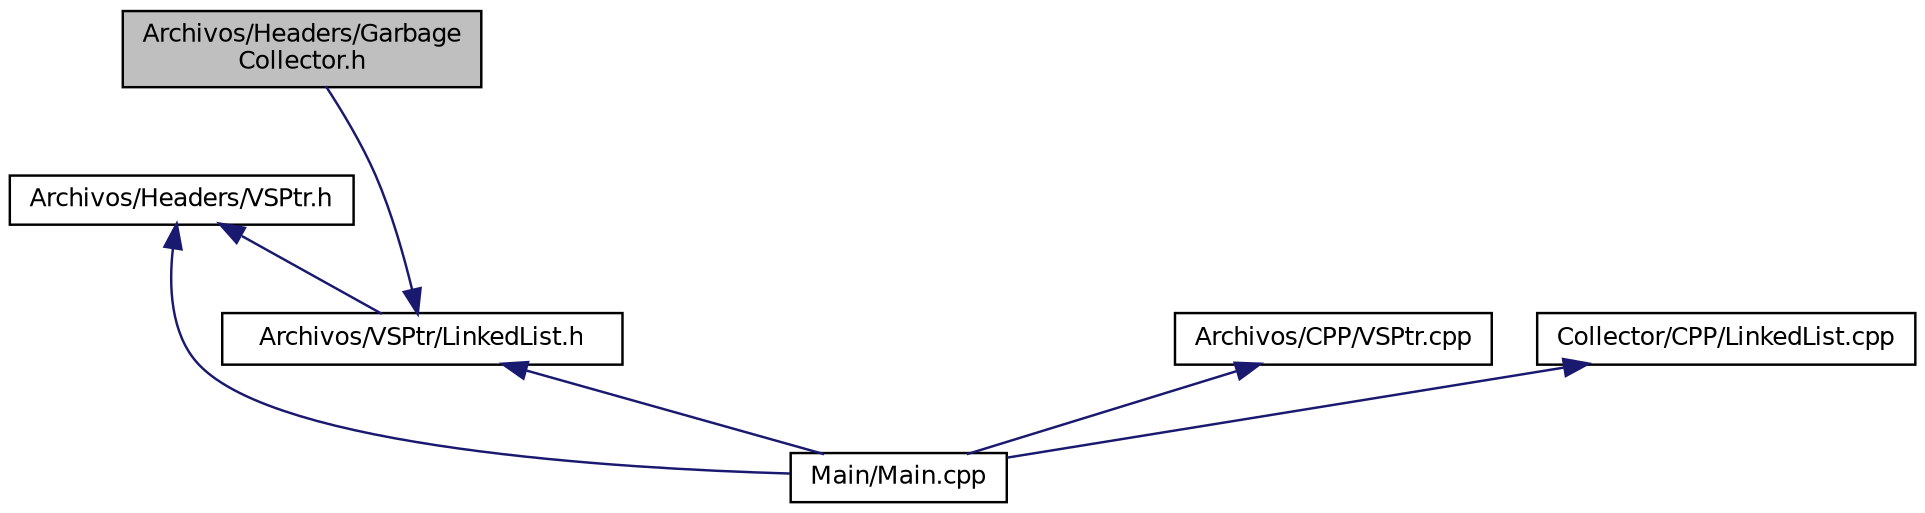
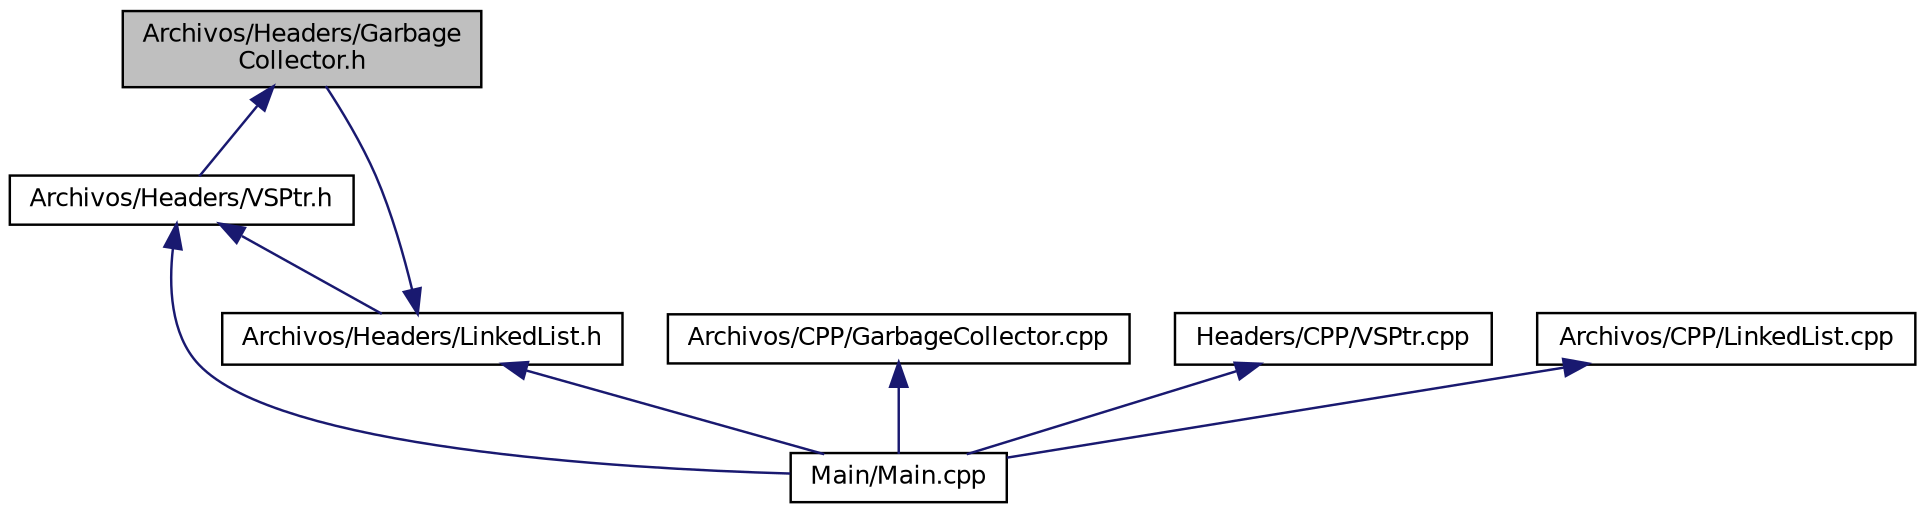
edge "Archivos/Headers/VSPtr.h" -> "Archivos/Headers/Garbage Collector.h": added
node "Archivos/VSPtr/LinkedList.h": label "Archivos/VSPtr/LinkedList.h" -> "Archivos/Headers/LinkedList.h"
node "Archivos/CPP/GarbageCollector.cpp": added
node "Archivos/CPP/VSPtr.cpp": label "Archivos/CPP/VSPtr.cpp" -> "Headers/CPP/VSPtr.cpp"
node "Collector/CPP/LinkedList.cpp": label "Collector/CPP/LinkedList.cpp" -> "Archivos/CPP/LinkedList.cpp"
